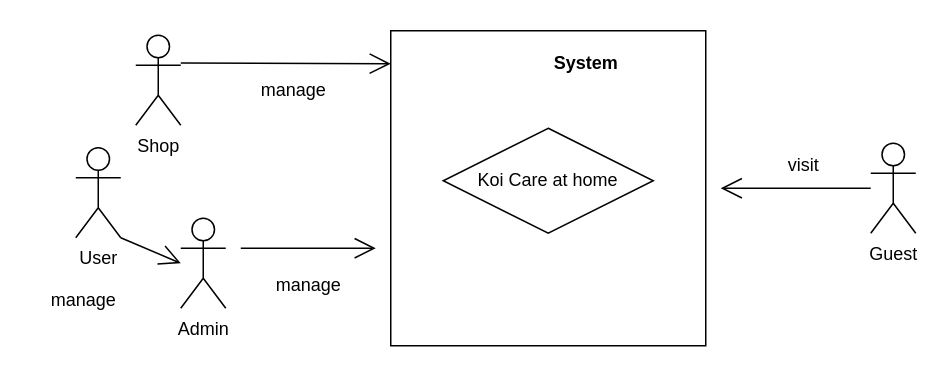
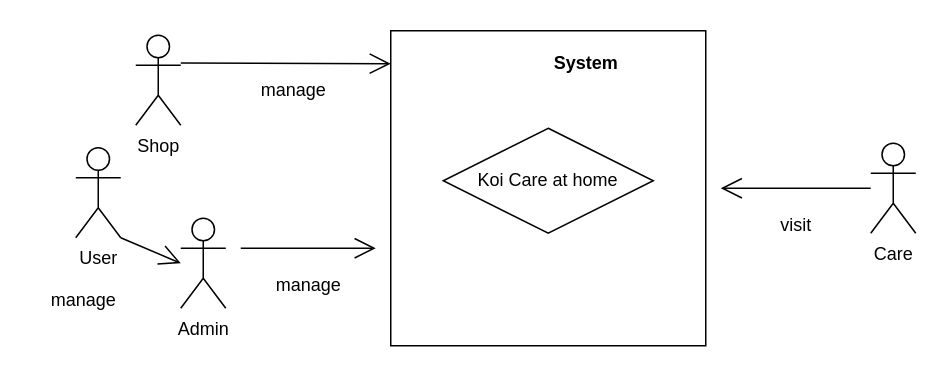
node "visit": moved (803, 166) -> (796, 226)
node "Guest": label "Guest" -> "Care"
